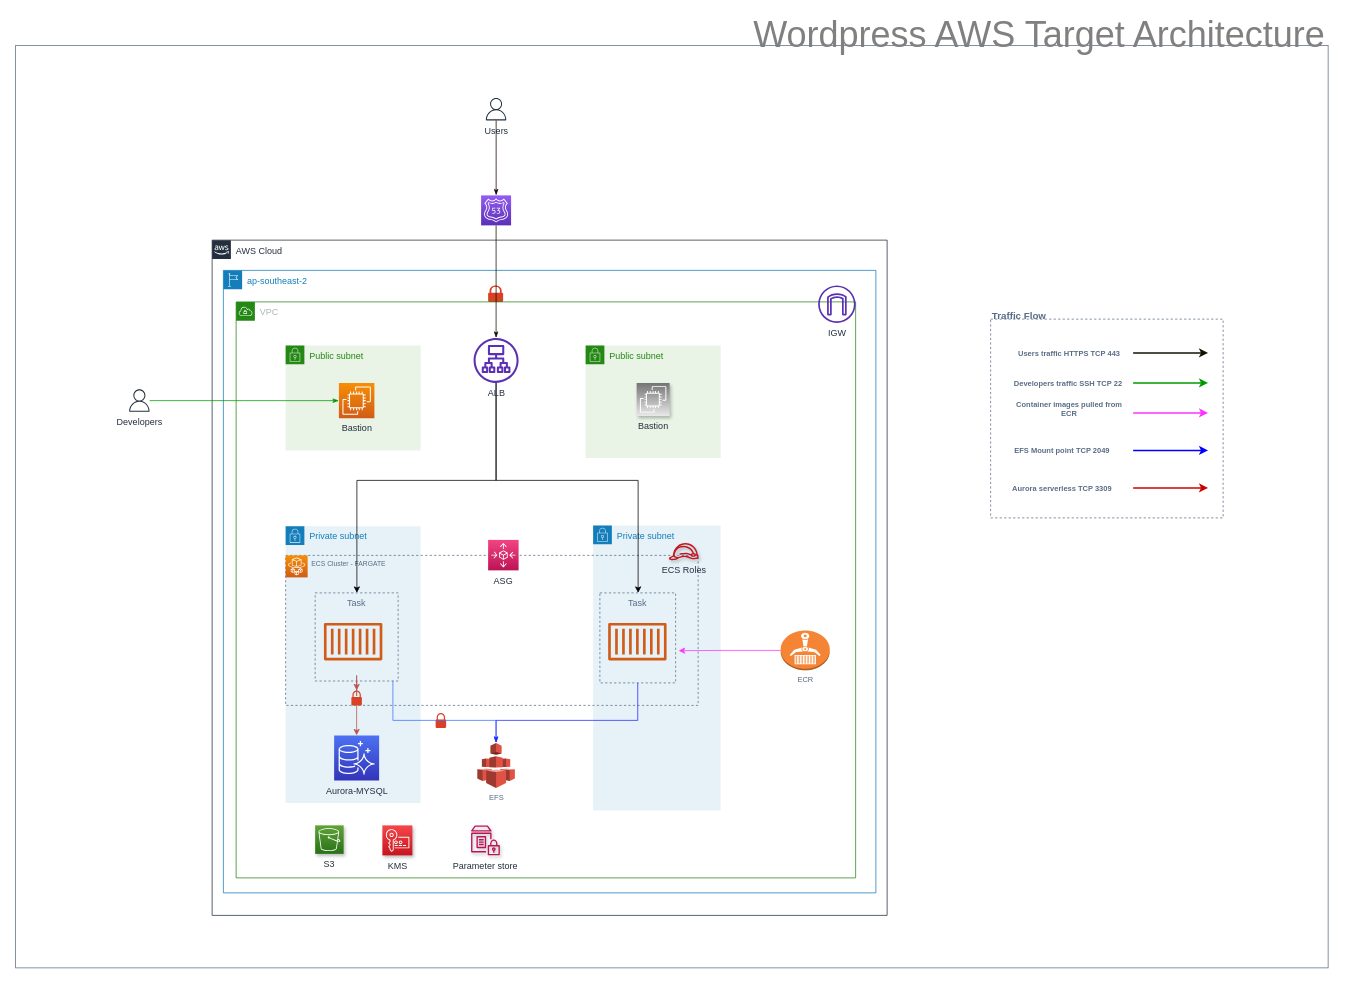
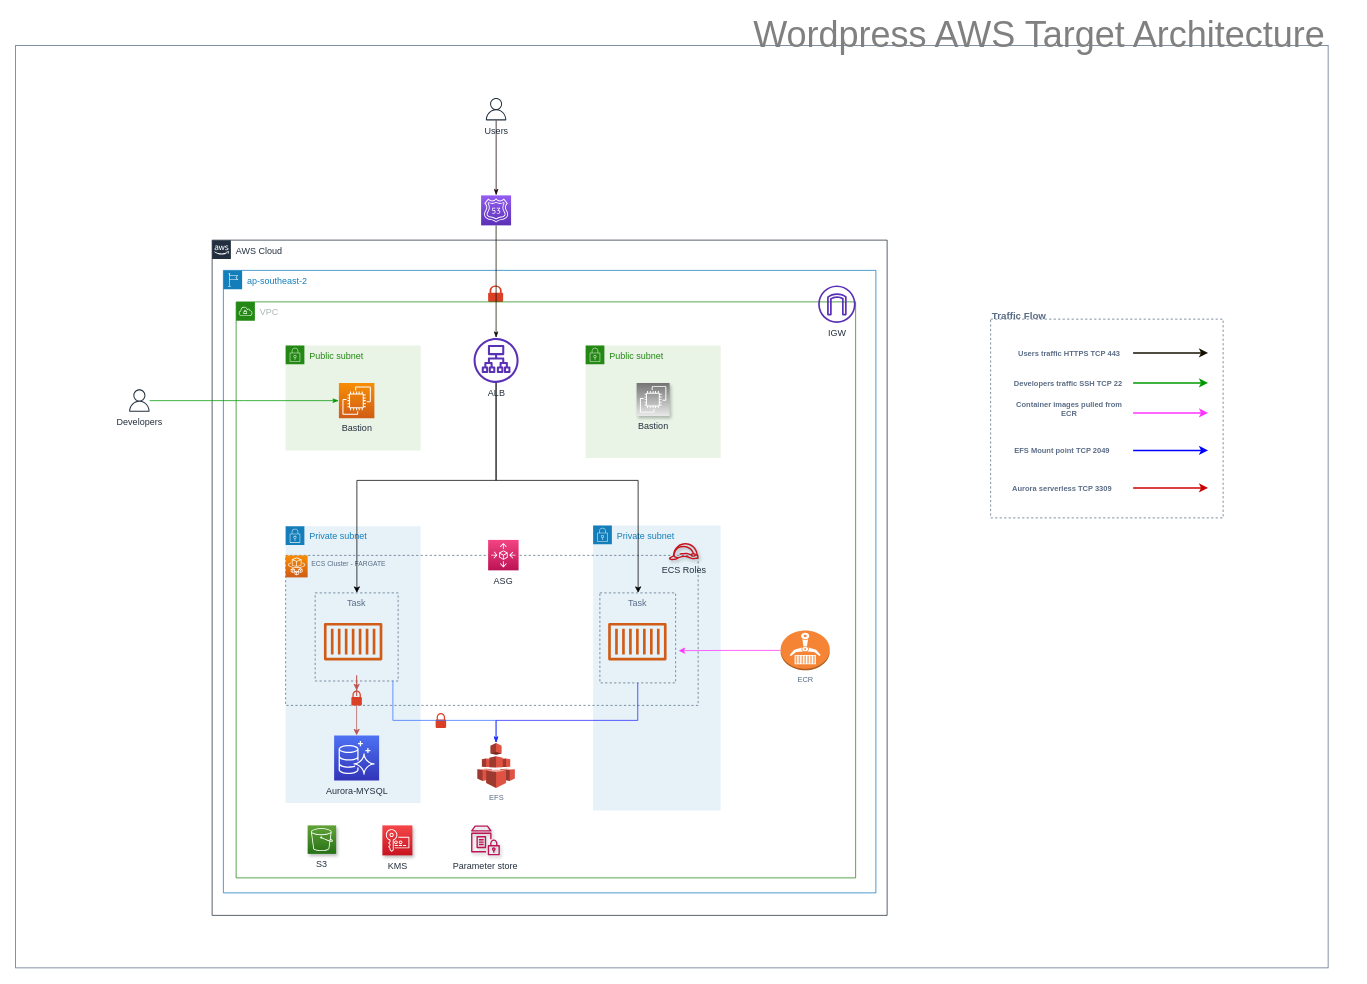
node "S3": moved (329, 840) -> (322, 840)
